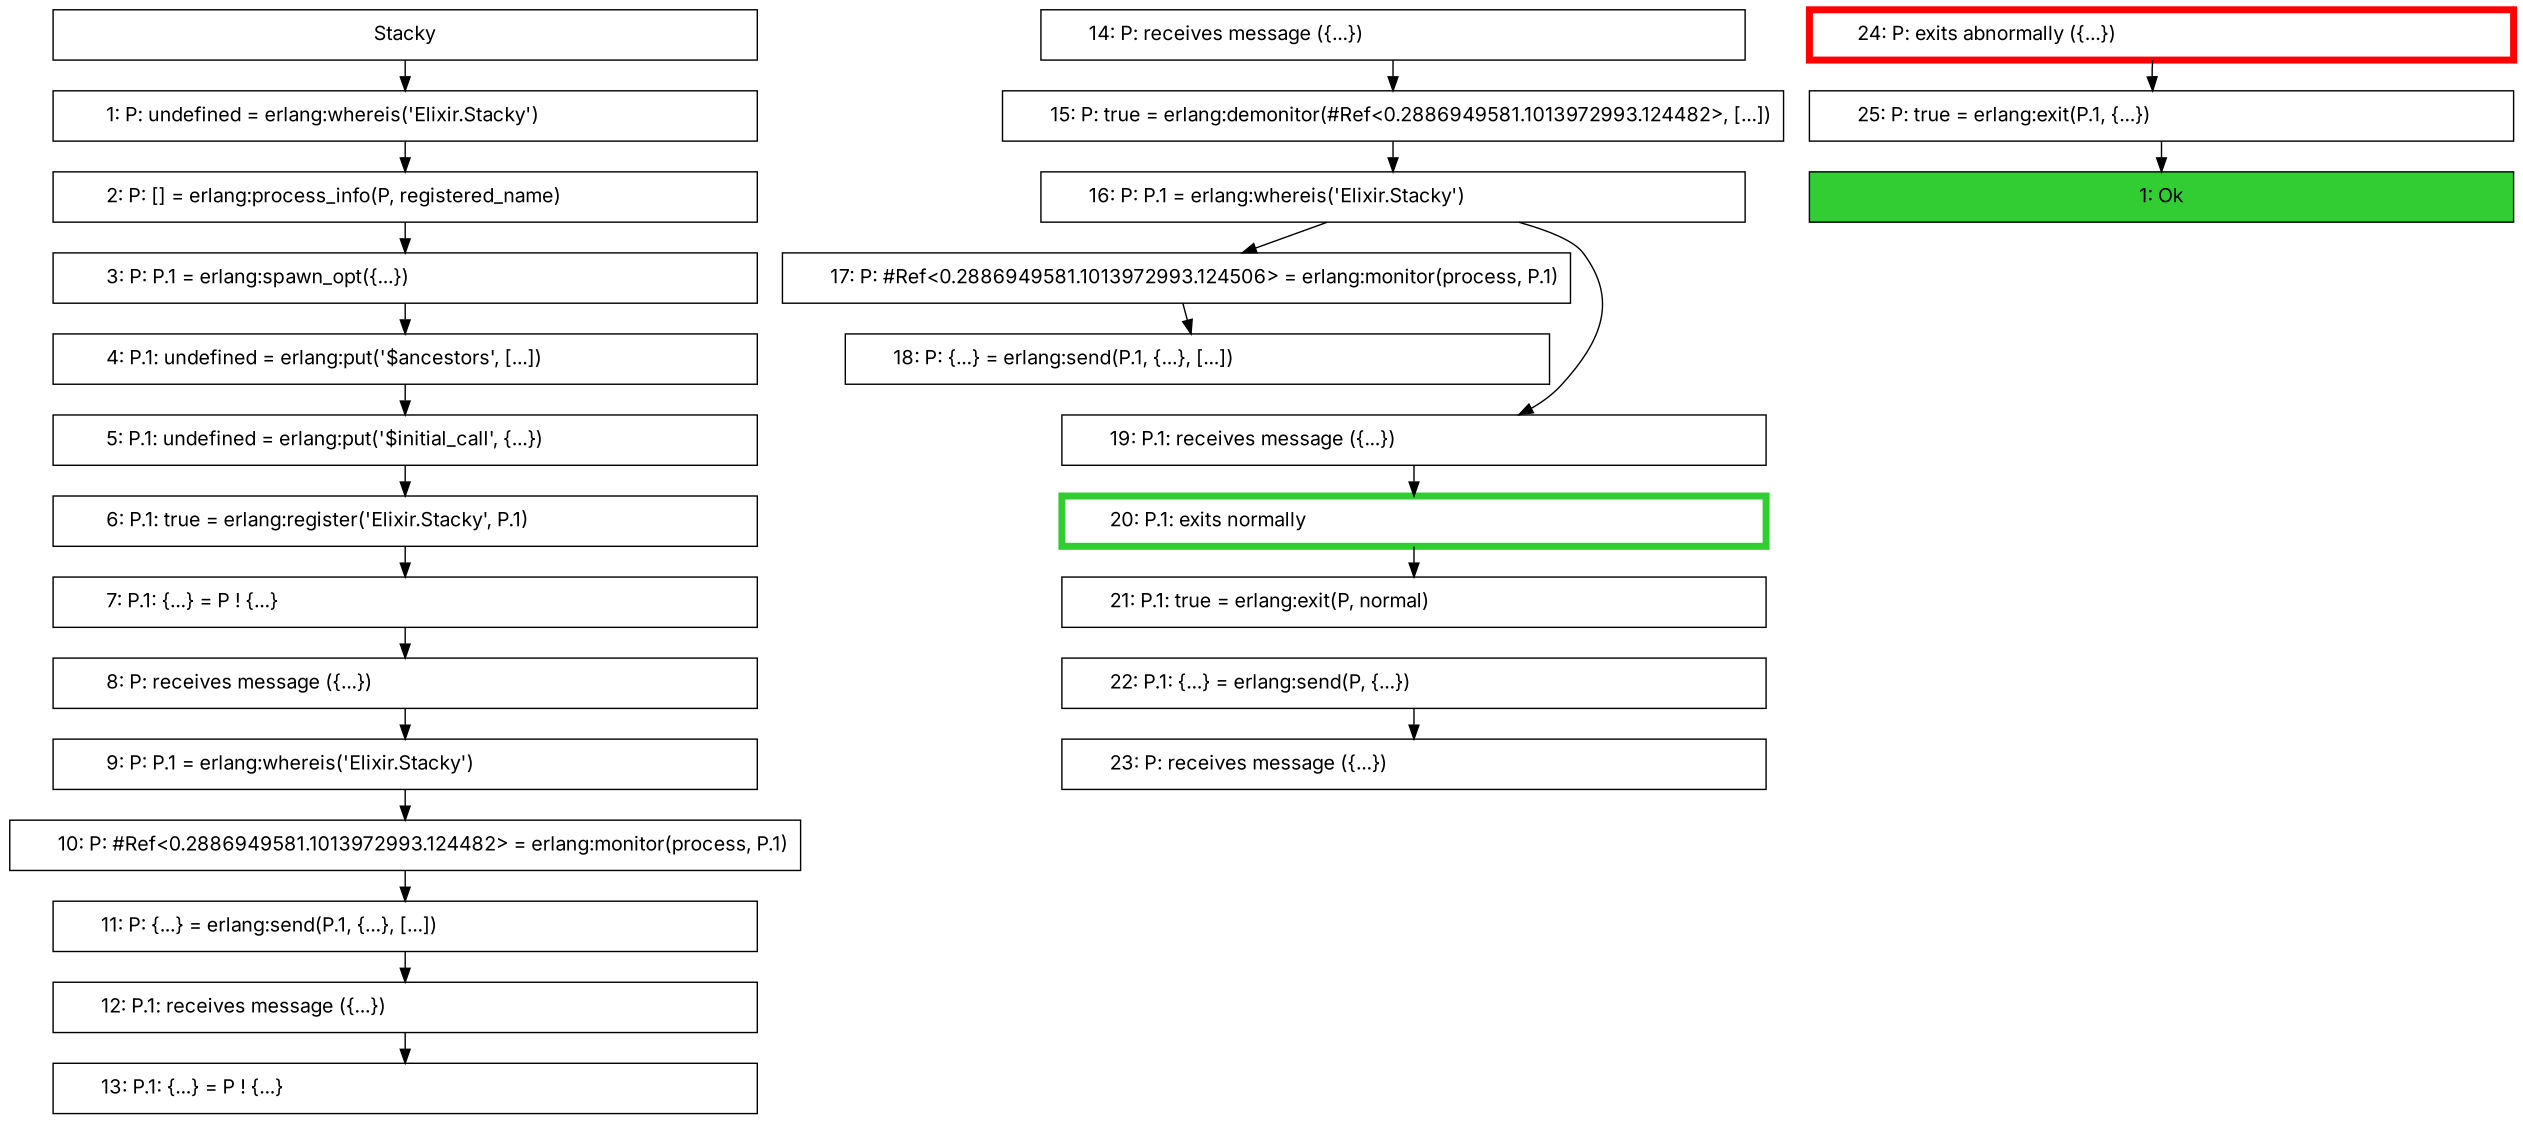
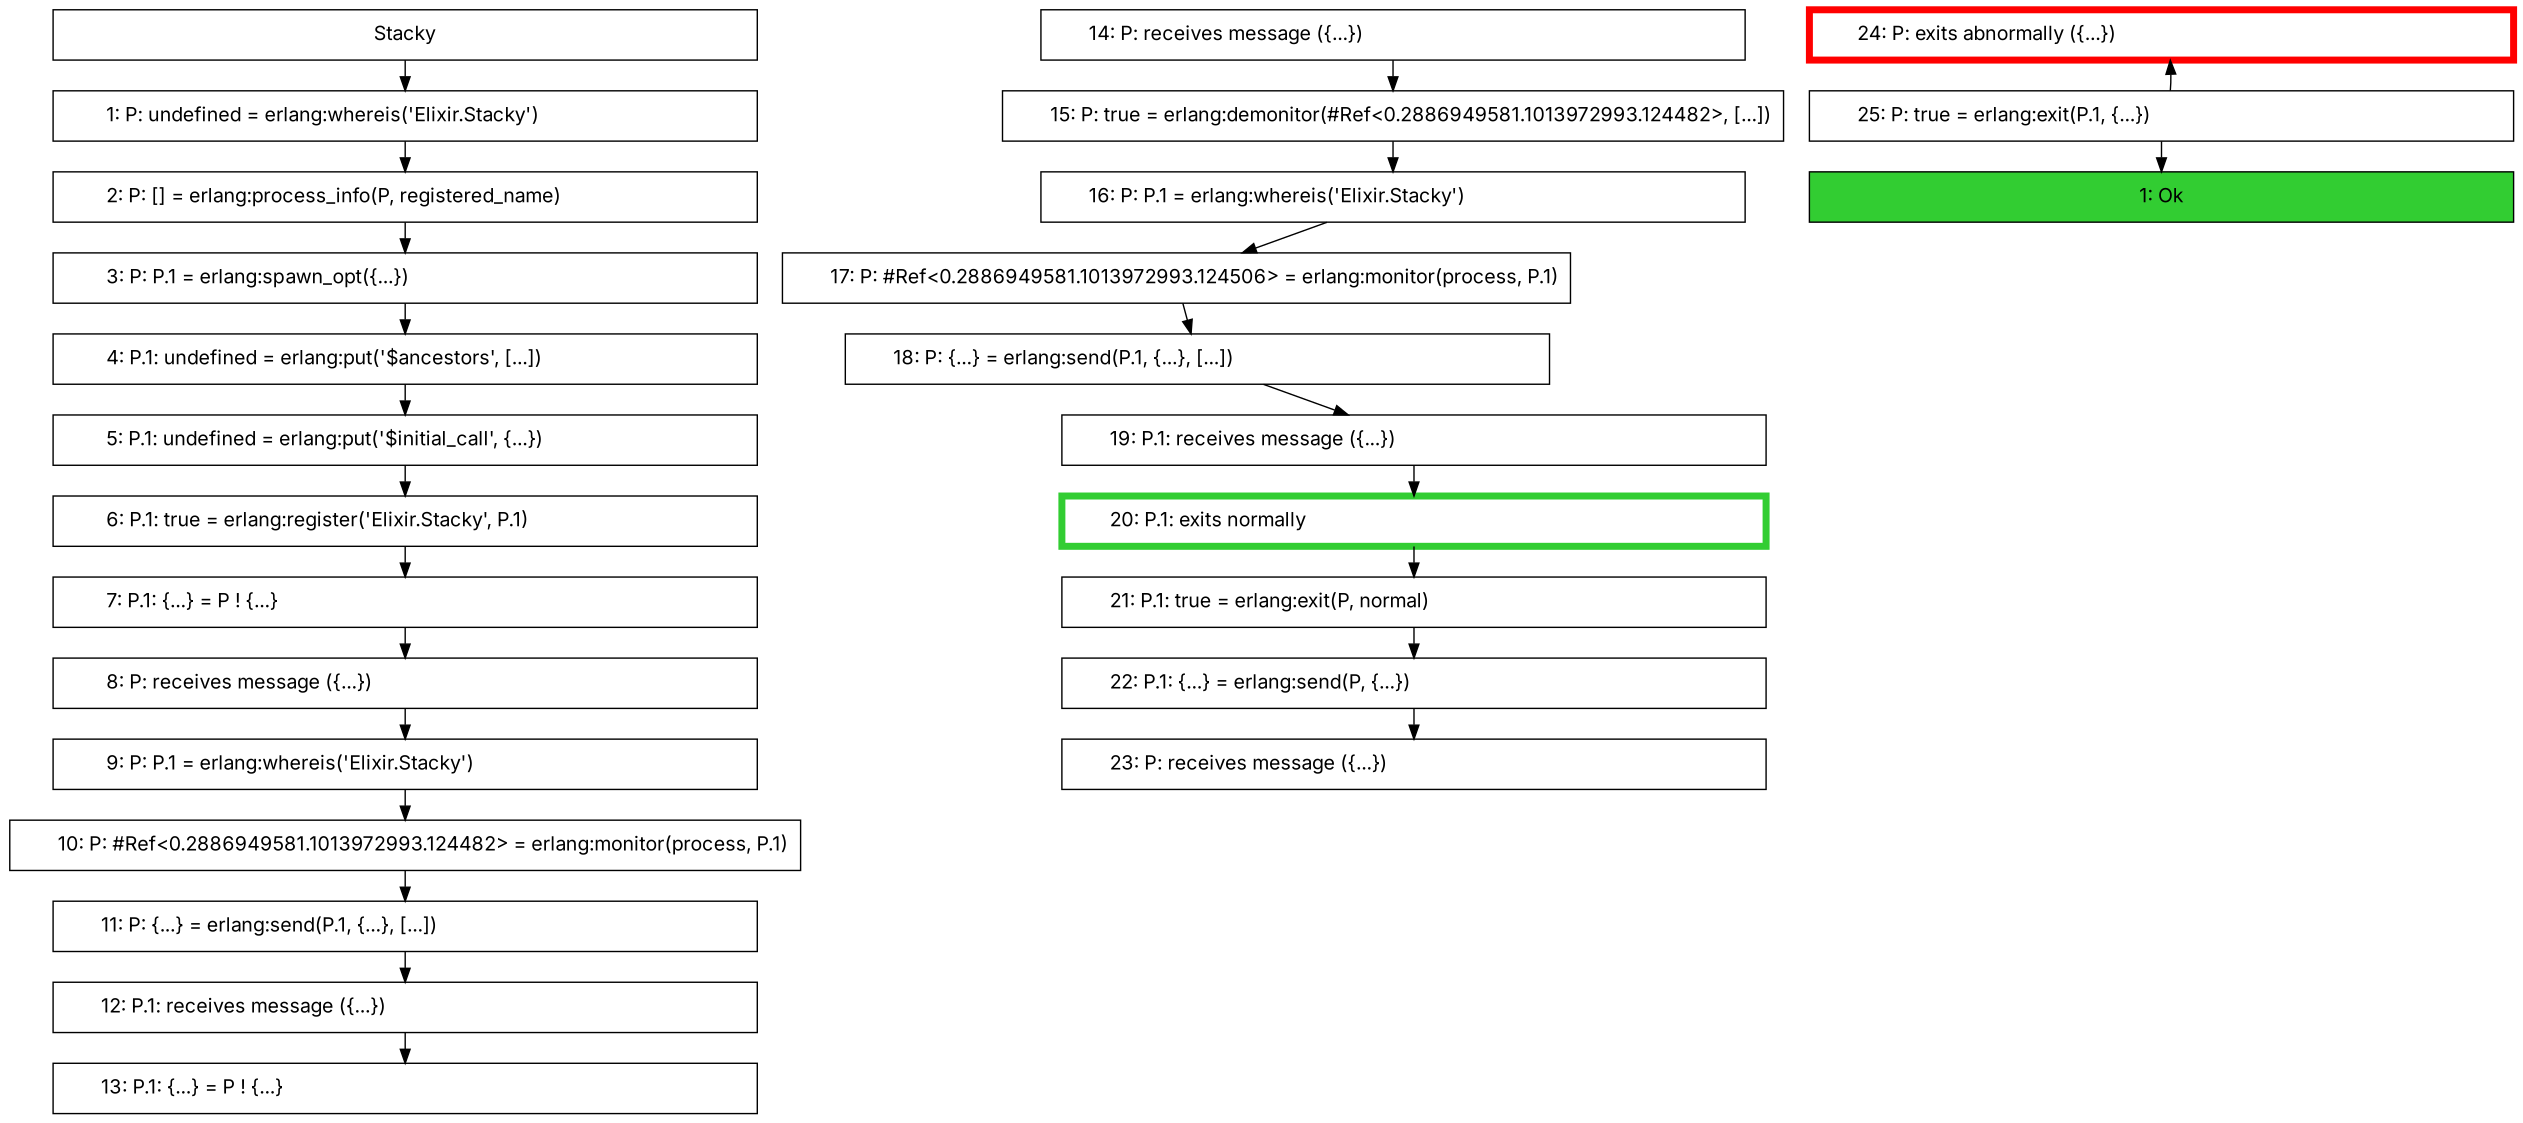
edge "24: P: exits abnormally ({...})" -> "25: P: true = erlang:exit(P.1, {...})": reversed
edge "16: P: P.1 = erlang:whereis('Elixir.Stacky')" -> "19: P.1: receives message ({...})": now "18: P: {...} = erlang:send(P.1, {...}, [...])" -> "19: P.1: receives message ({...})"
edge "21: P.1: true = erlang:exit(P, normal)" -> "22: P.1: {...} = erlang:send(P, {...})": added
